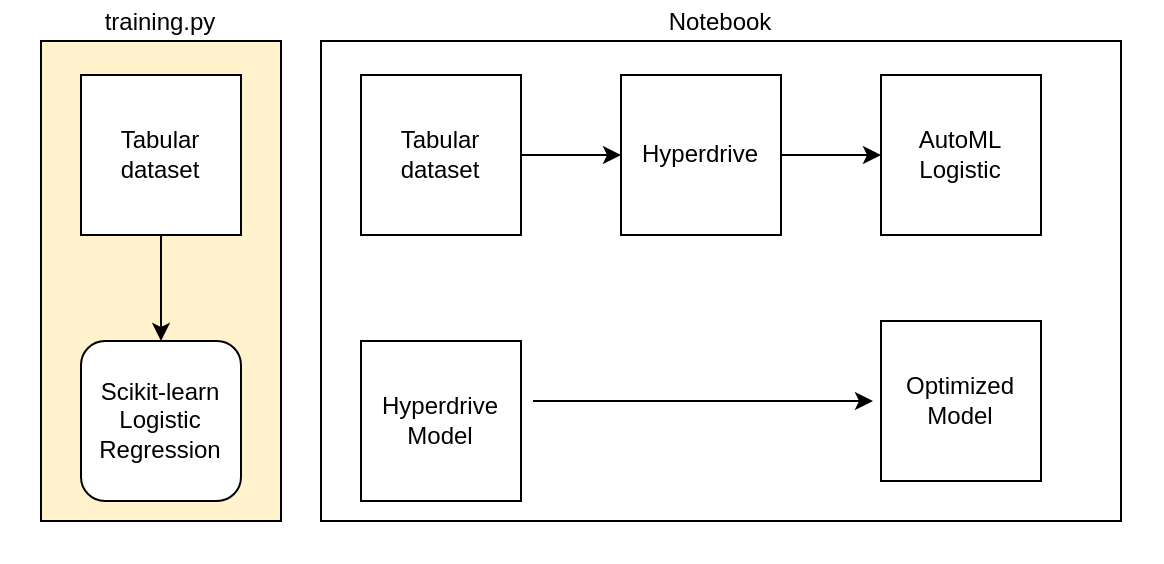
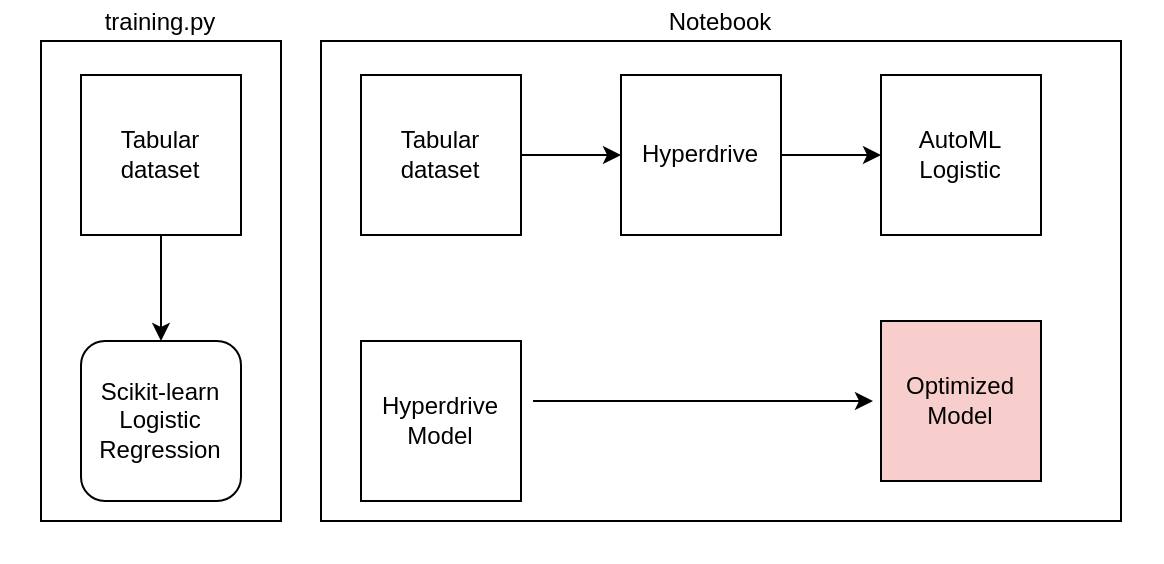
node "training.py": fillcolor #fff2cc -> #ffffff
node "Optimized Model": fillcolor #ffffff -> #f8cecc
